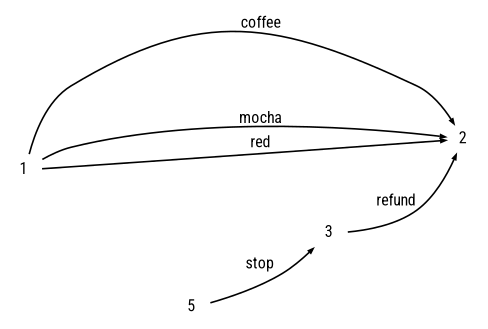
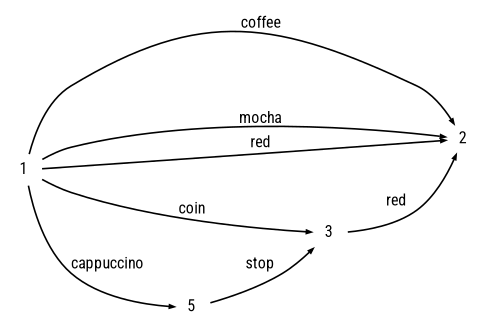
edge "3" -> "2": label "refund" -> "red"
edge "1" -> "3": added, label "coin"
edge "1" -> "5": added, label "cappuccino"
